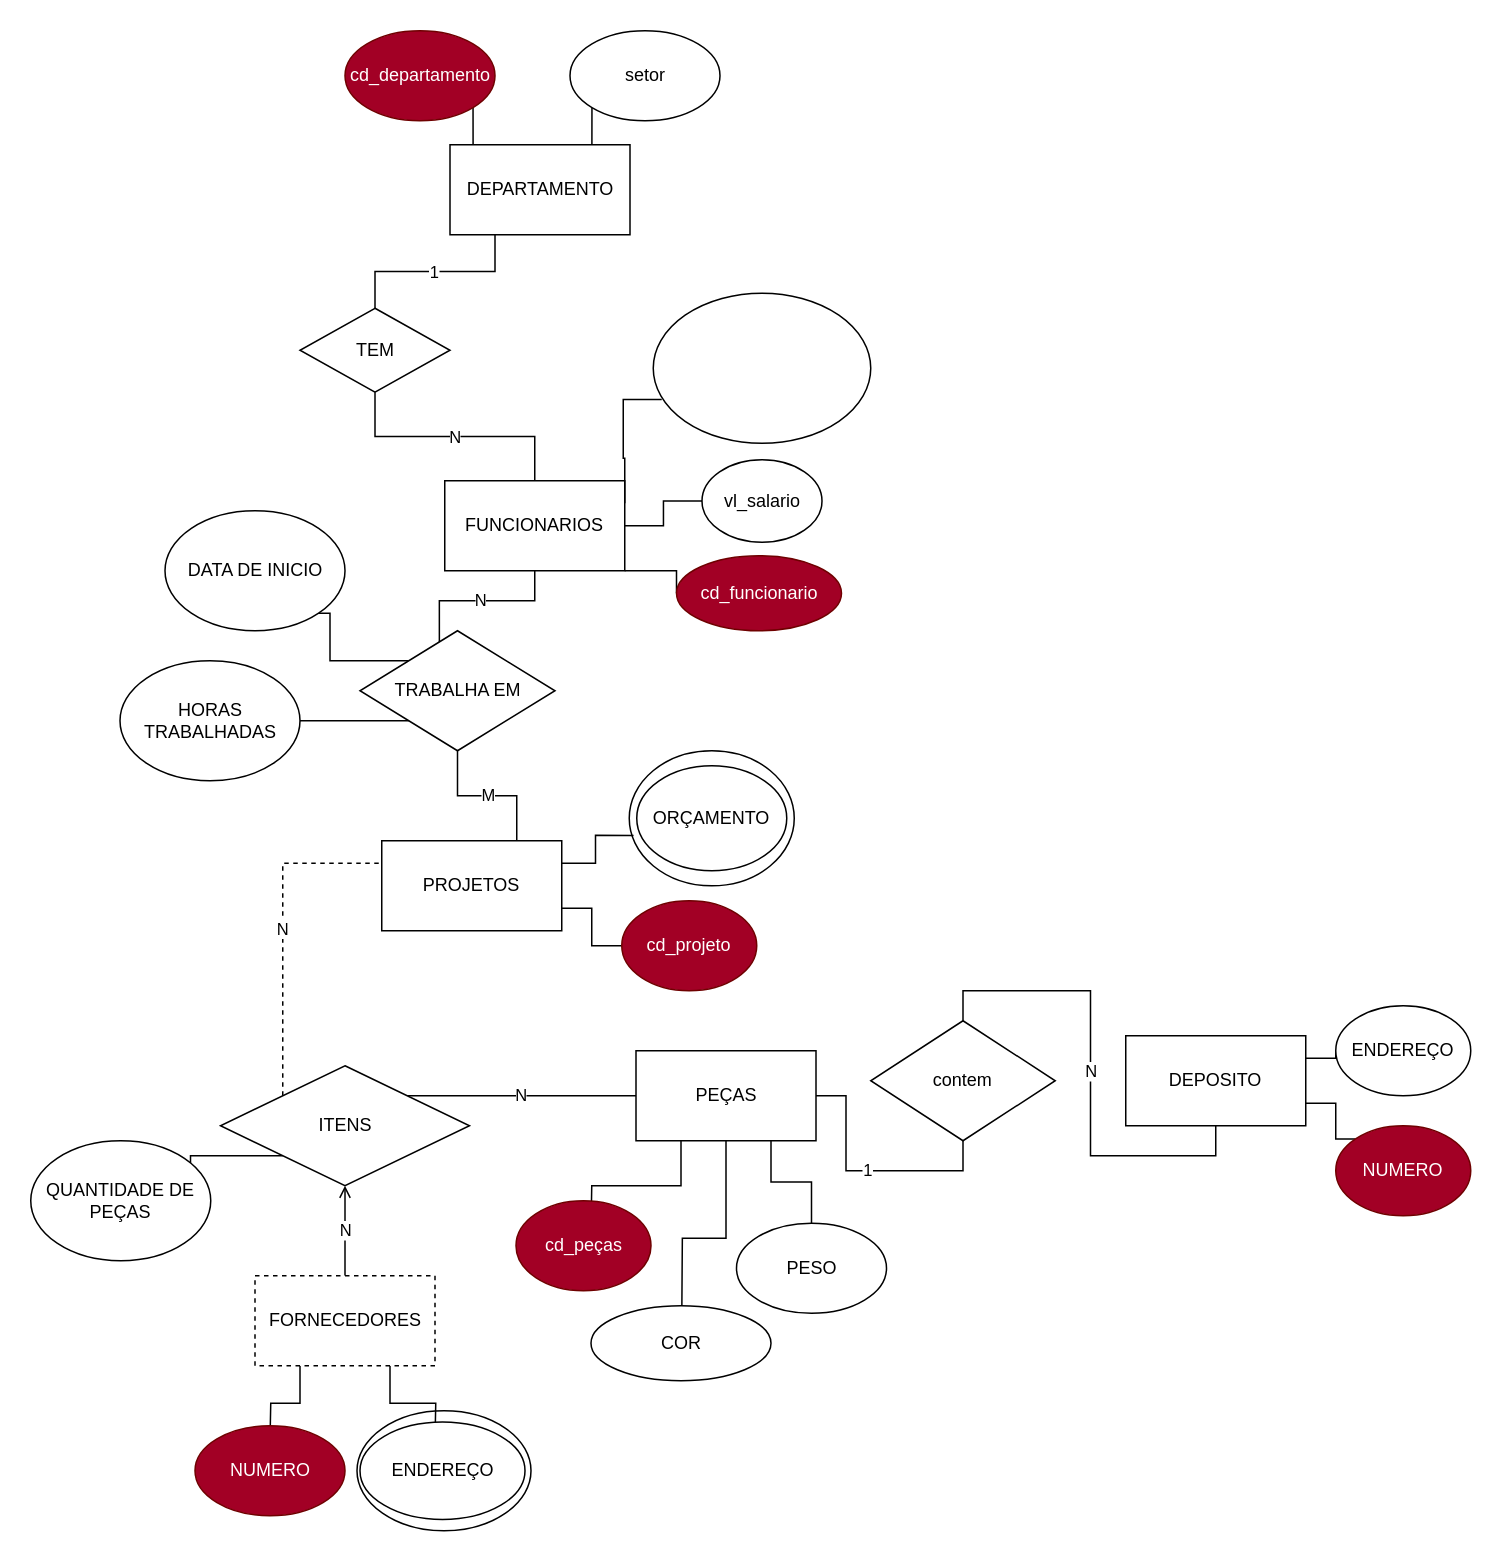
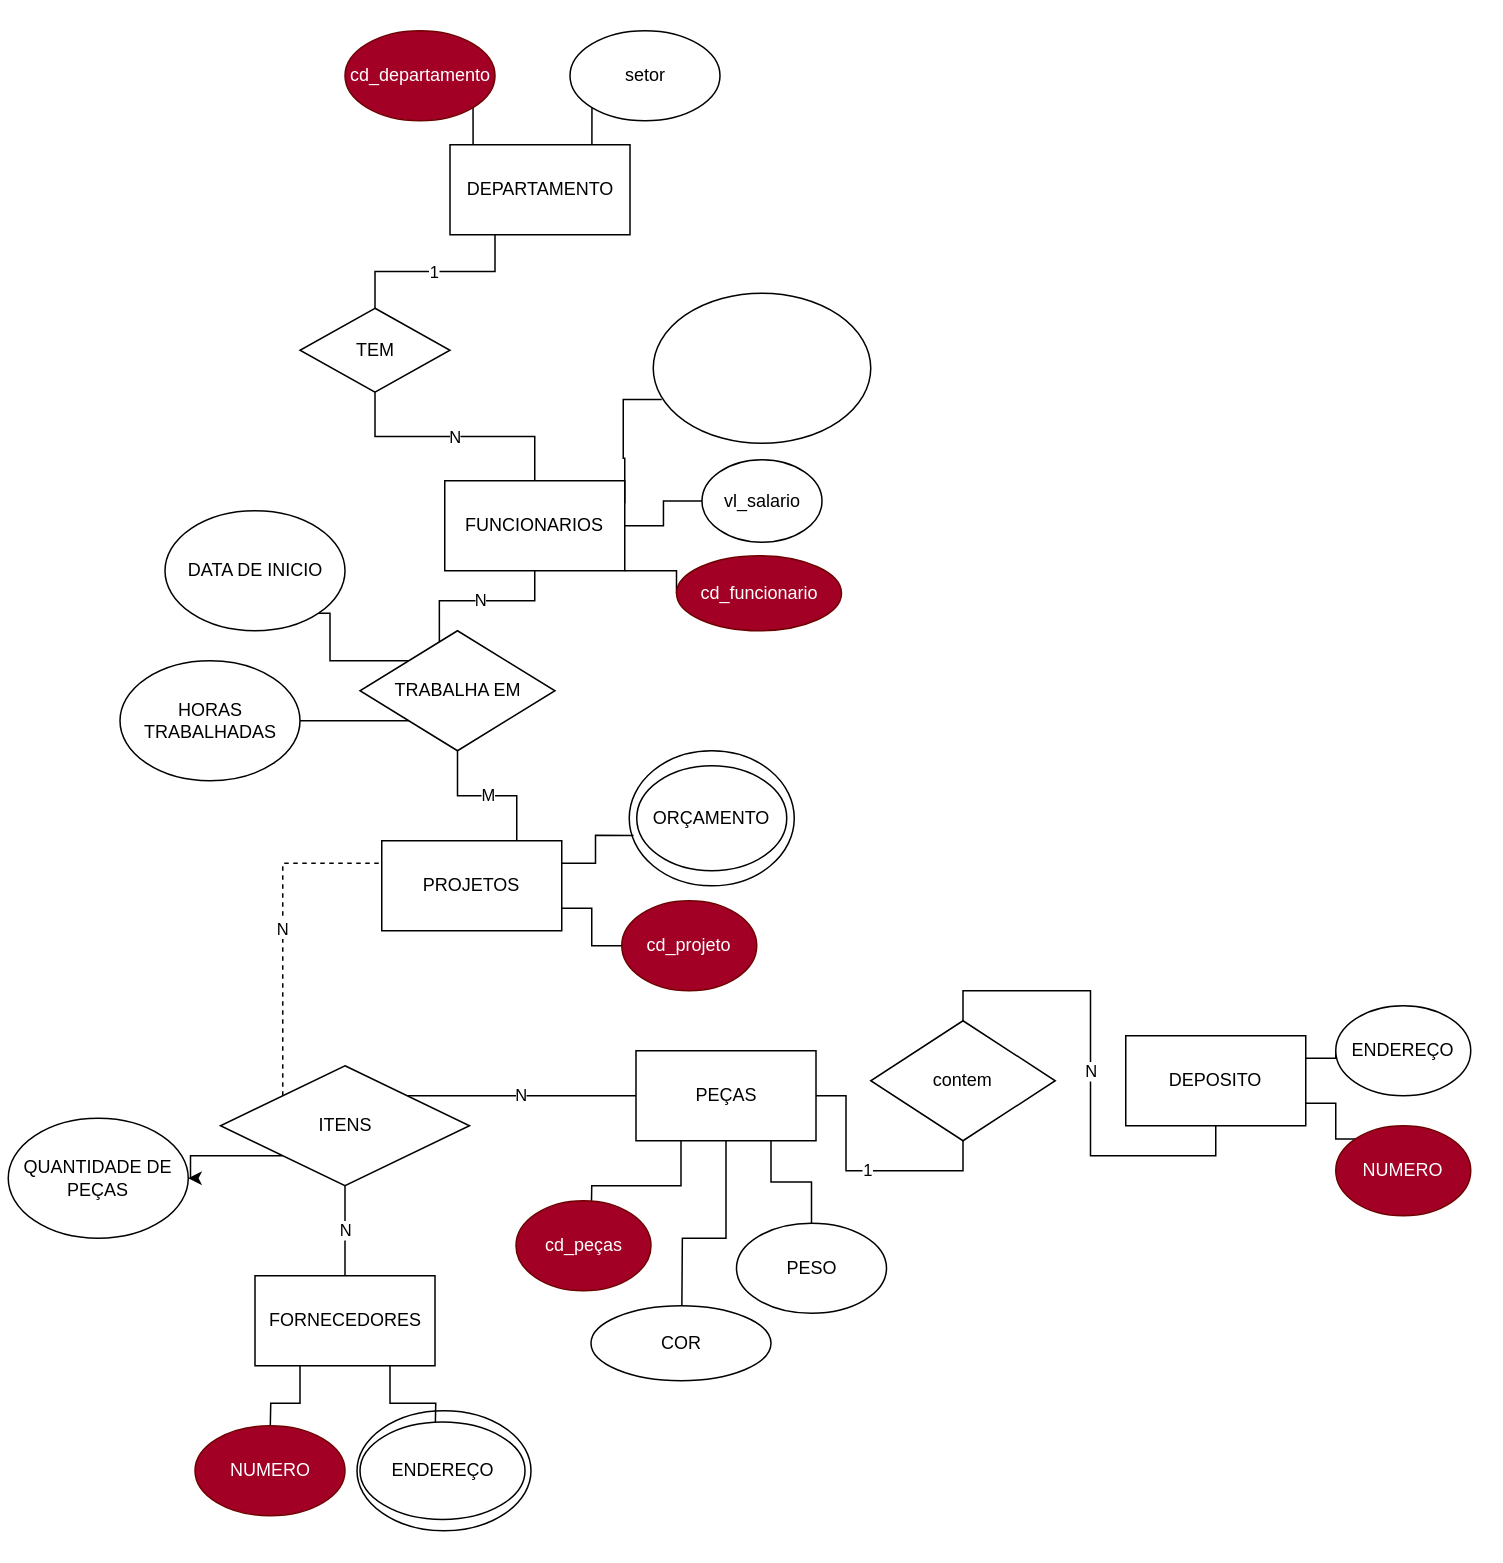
edge "FORNECEDORES" -> "ITENS": arrowhead open -> none
node "QUANTIDADE DE PEÇAS": moved (121, 1201) -> (98, 1178)
node "FORNECEDORES": style dashed -> solid
